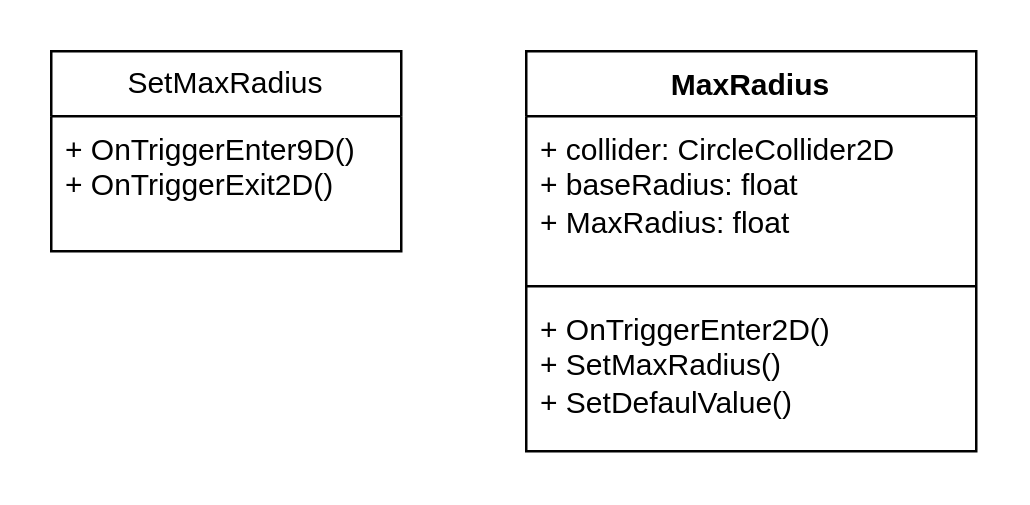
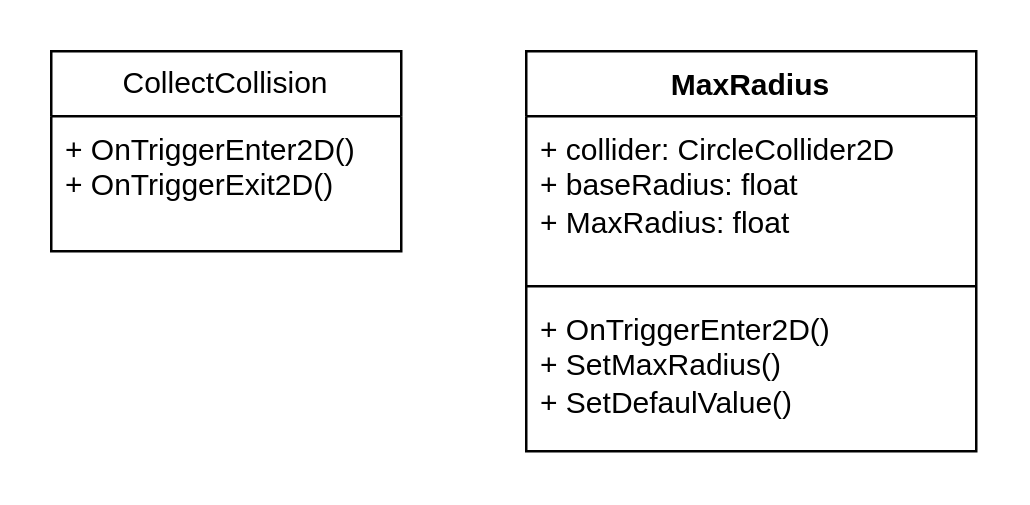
node "SetMaxRadius": label "SetMaxRadius" -> "CollectCollision"
node "+ OnTriggerEnter9D() + OnTriggerExit2D()": label "+ OnTriggerEnter9D() + OnTriggerExit2D()" -> "+ OnTriggerEnter2D() + OnTriggerExit2D()"
